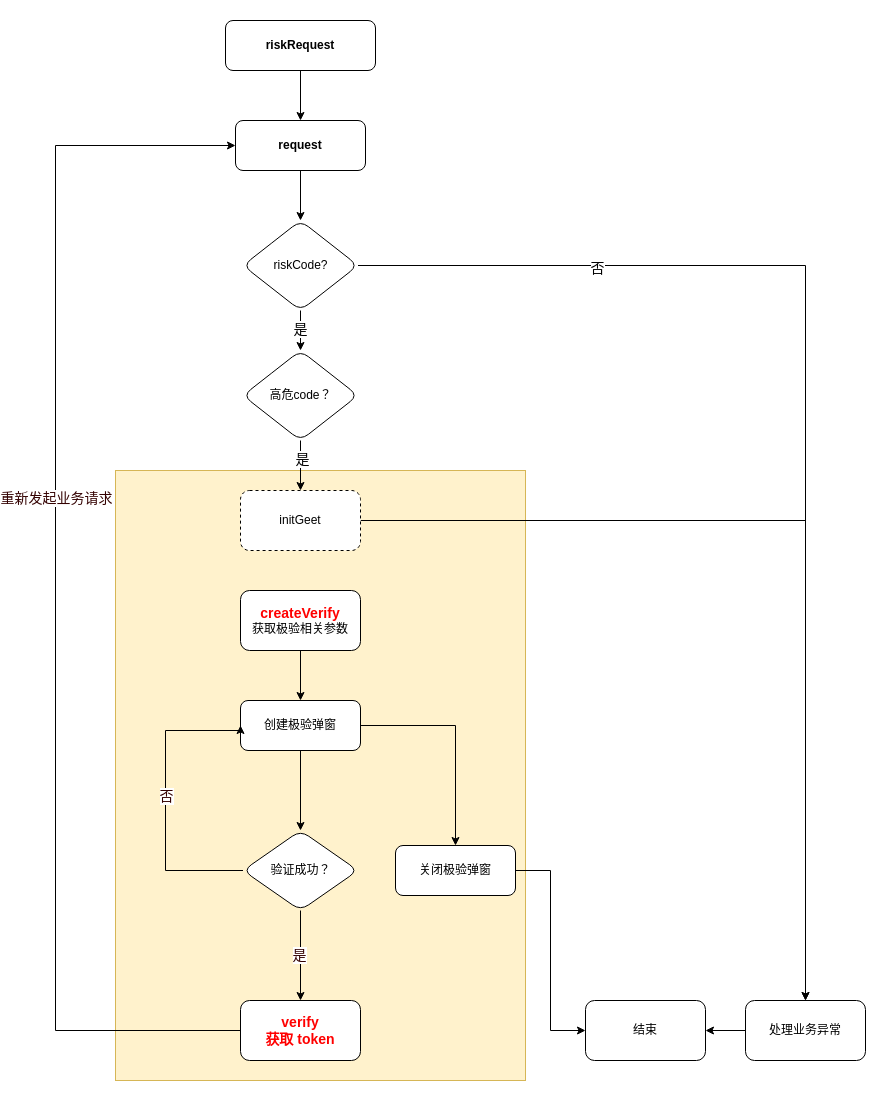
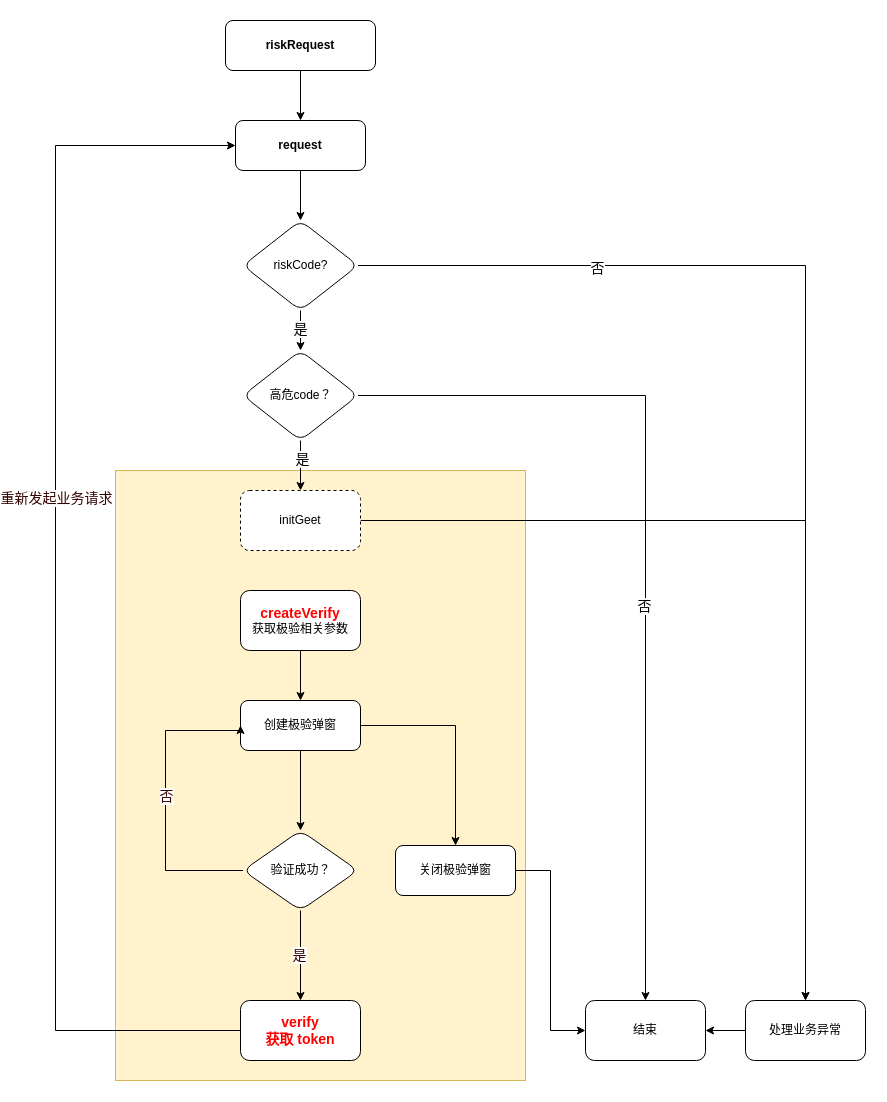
edge "高危code？" -> "结束": added, label "否"
